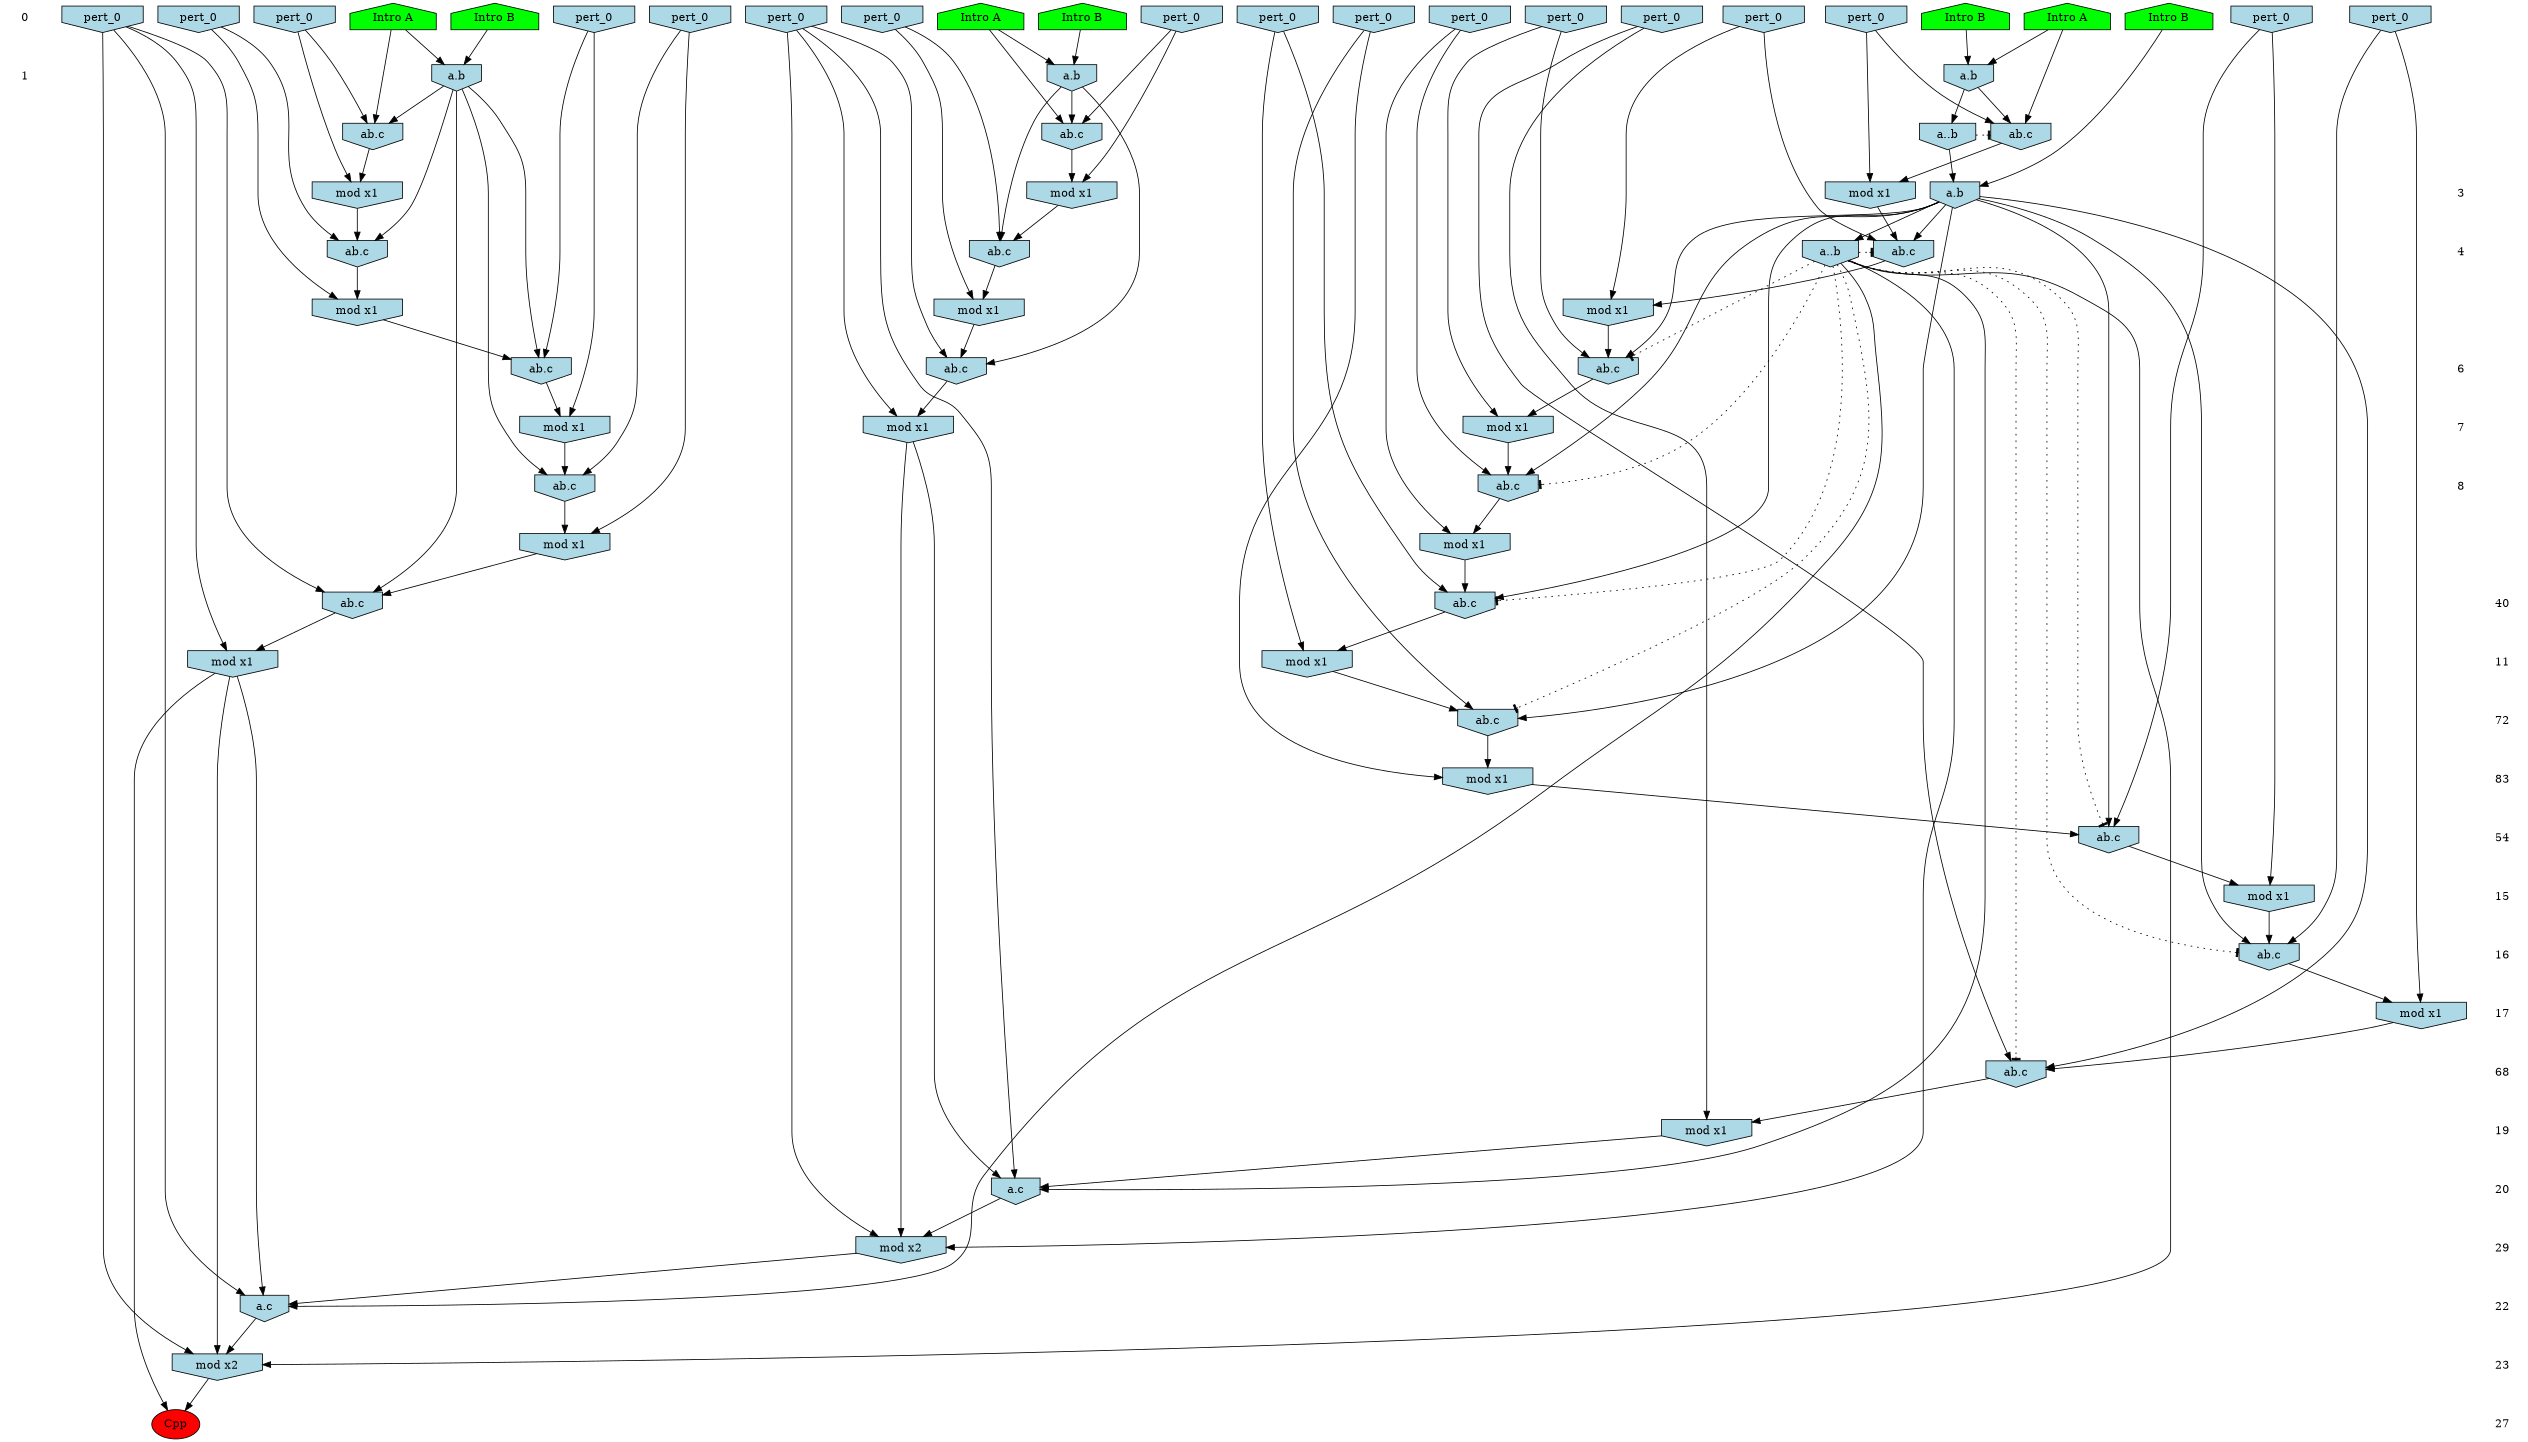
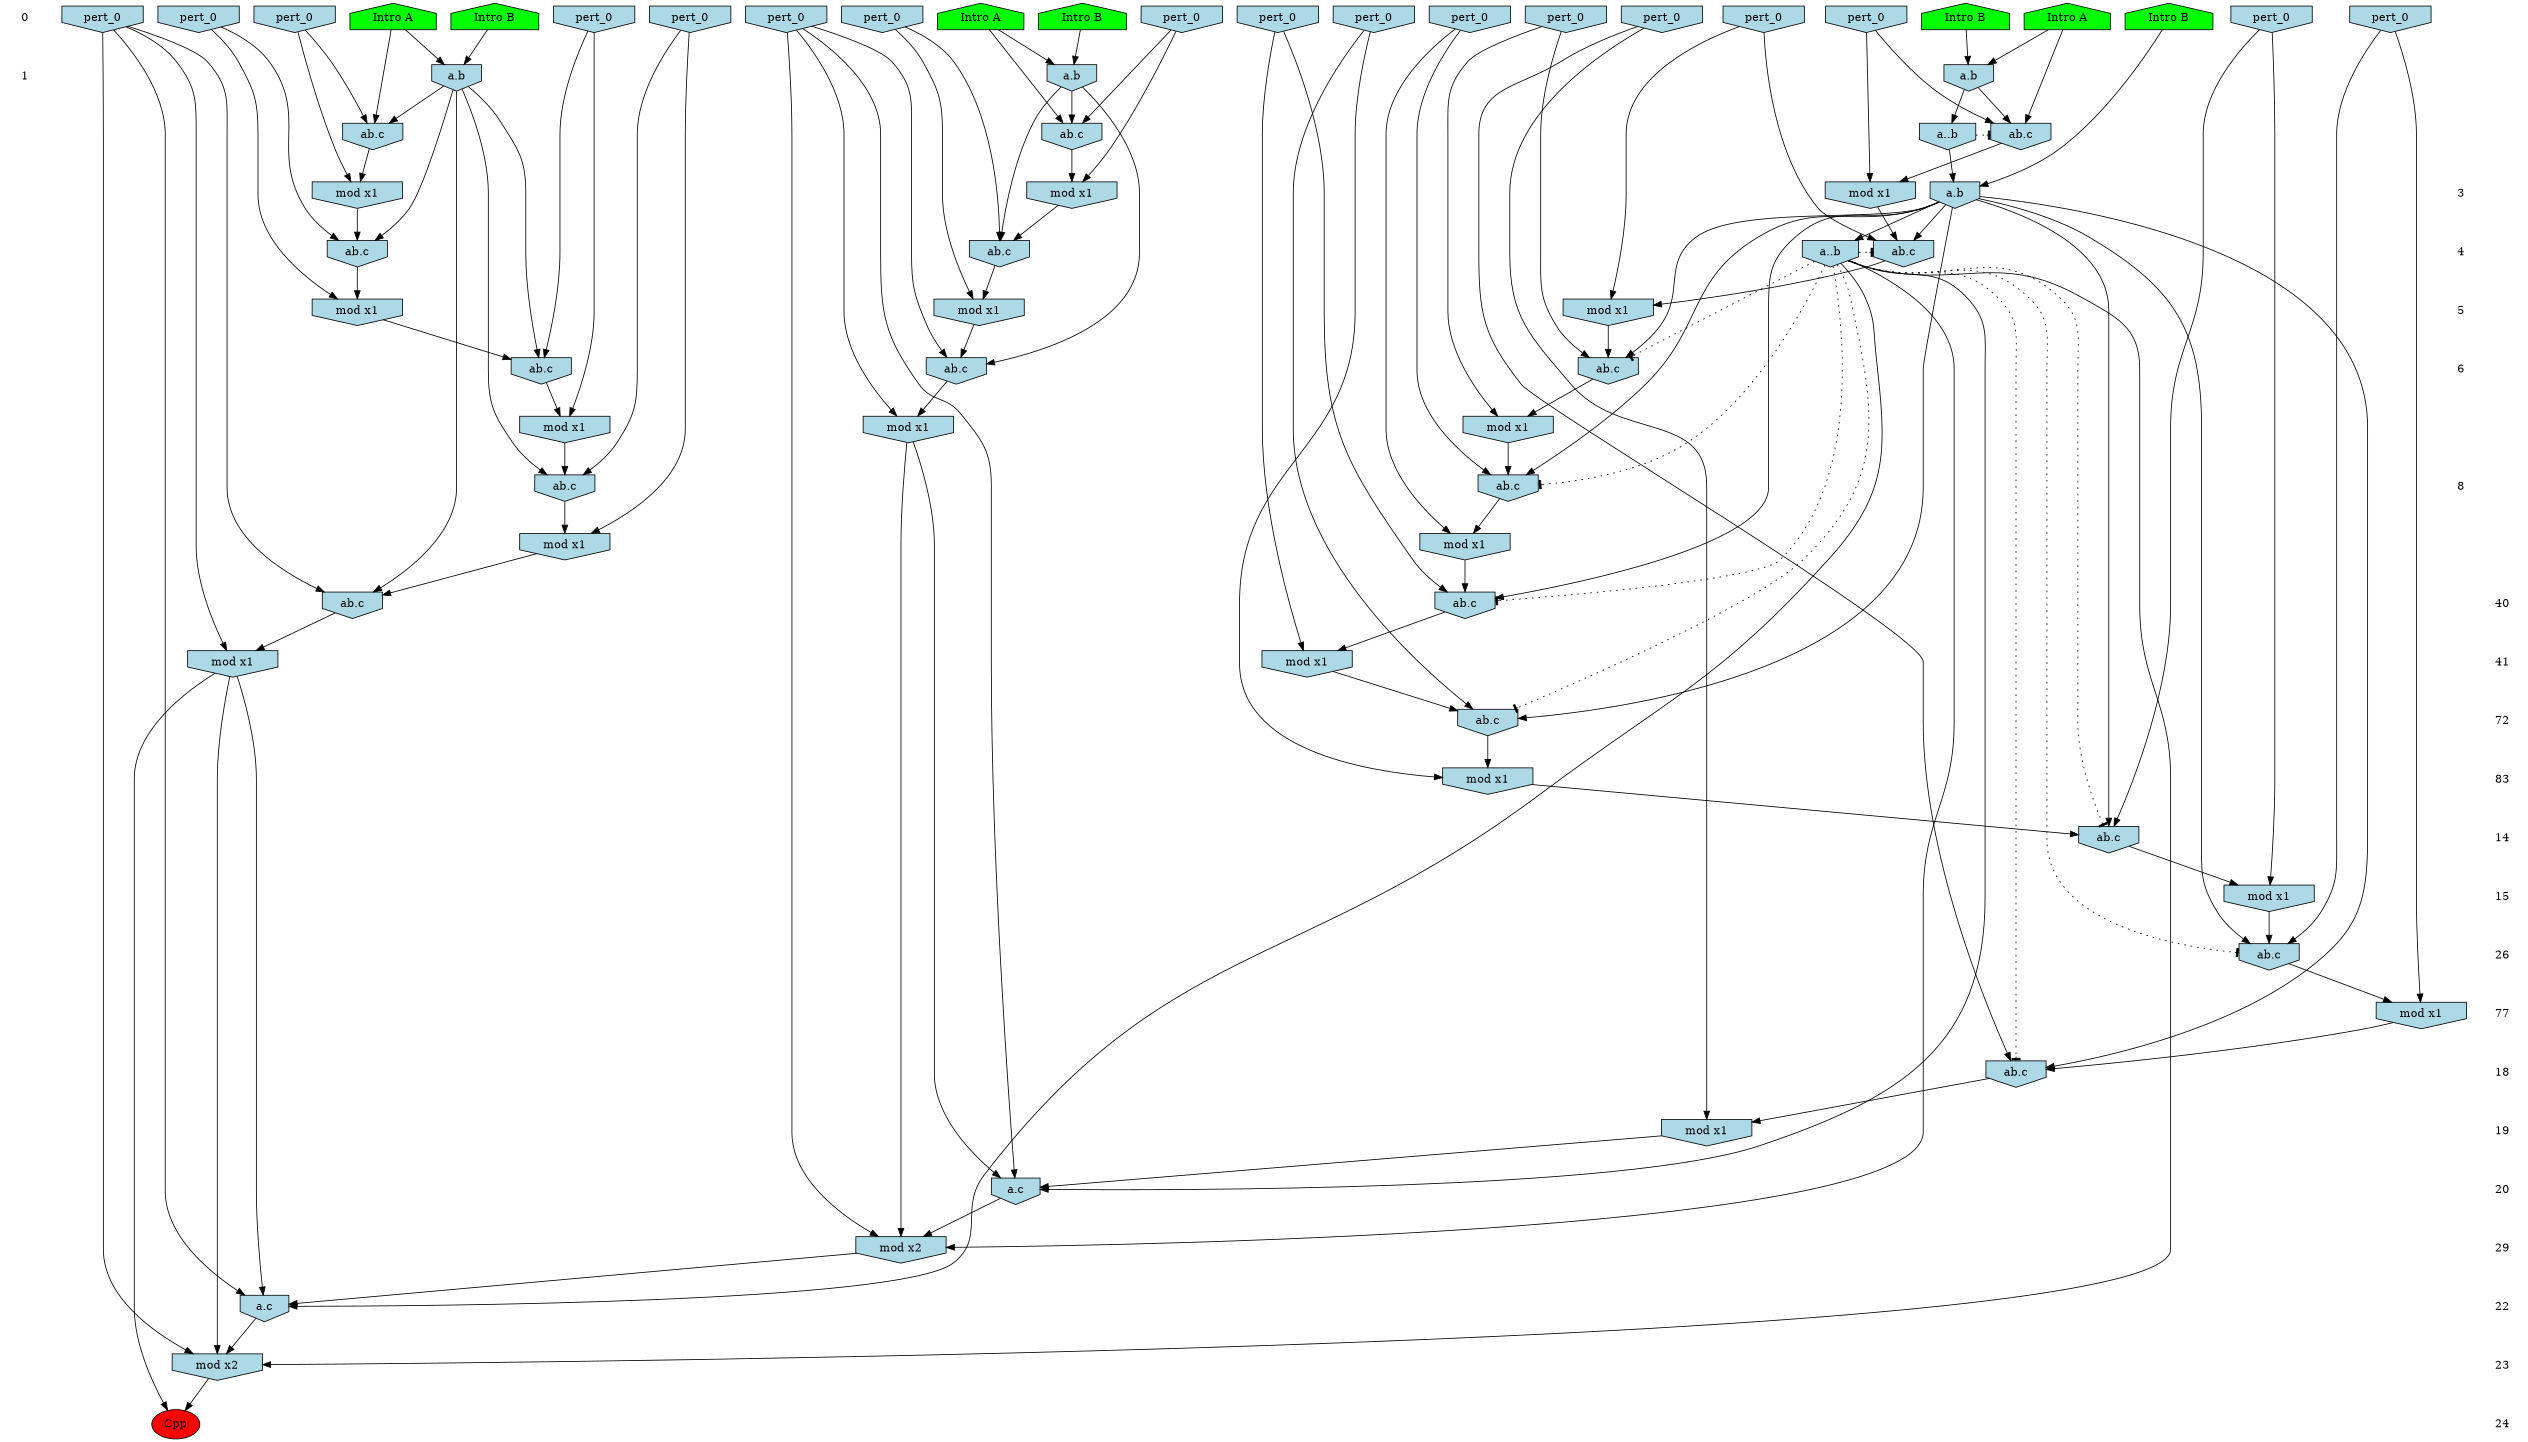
node "5": added
node "7": removed
node "11": label "11" -> "41"
node "54": label "54" -> "14"
node "16": label "16" -> "26"
node "17": label "17" -> "77"
node "68": label "68" -> "18"
node "27": label "27" -> "24"
